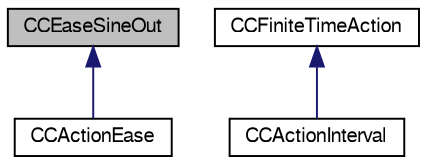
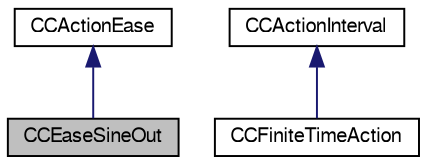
edge "CCActionEase" -> "CCEaseSineOut": reversed
edge "CCActionInterval" -> "CCFiniteTimeAction": reversed
